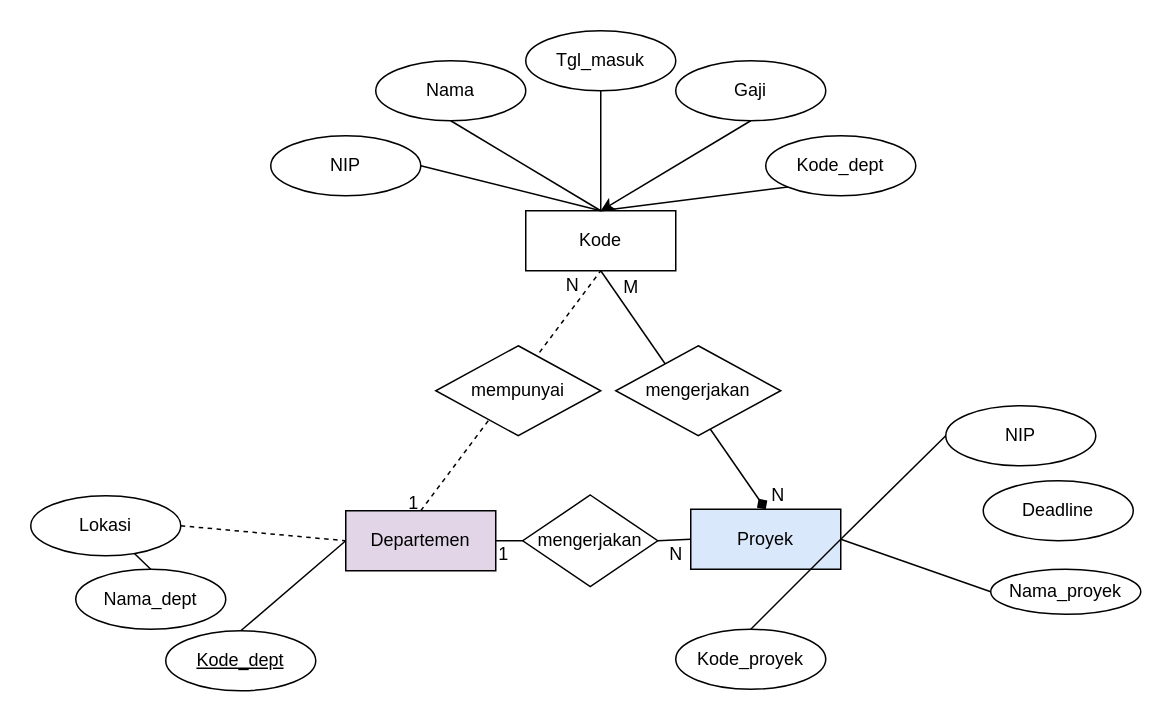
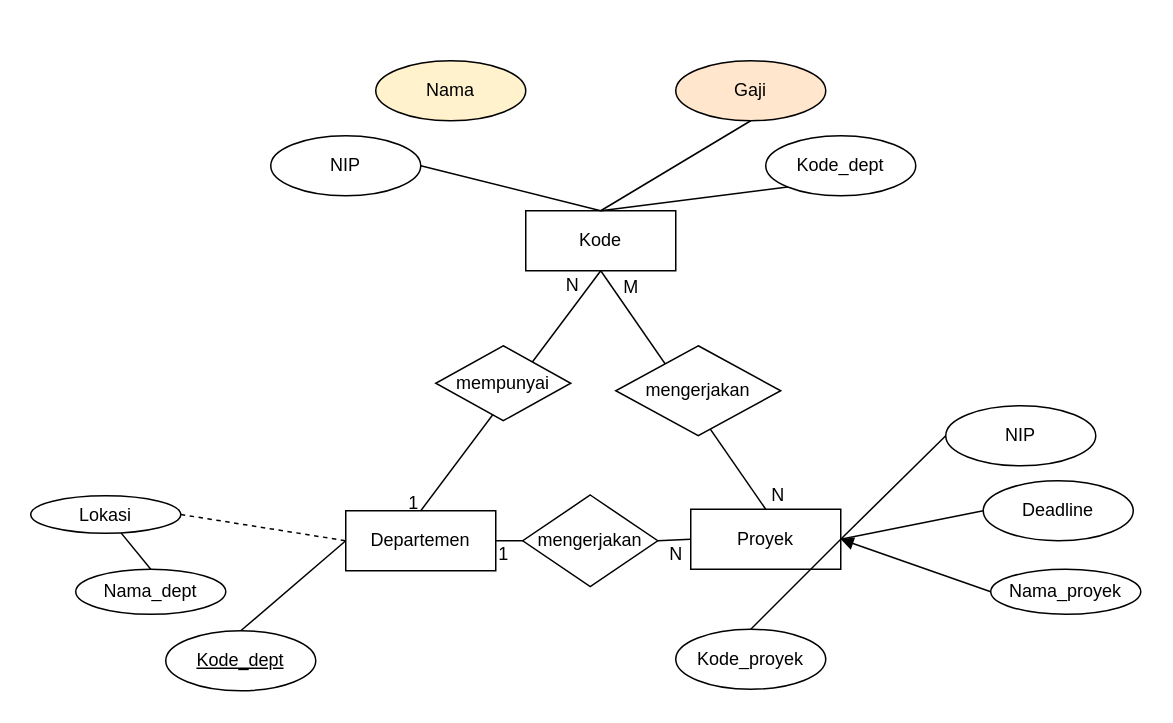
node "Tgl_masuk": removed
node "Nama": fillcolor #ffffff -> #fff2cc
node "Gaji": fillcolor #ffffff -> #ffe6cc
edge "Tgl_masuk" -- "Kode": removed
edge "Nama" -- "Kode": removed
edge "Gaji" -> "Kode": arrowhead classic -> none
node "mempunyai": size 165x90 -> 135x75
edge "Kode" -- "Departemen": style dashed -> solid
edge "Kode" -> "Proyek": arrowhead diamond -> none
edge "Deadline" -- "Proyek": added
node "Lokasi": size 150x60 -> 150x38
node "Proyek": fillcolor #dae8fc -> #ffffff
node "Departemen": fillcolor #e1d5e7 -> #ffffff
edge "Proyek" -- "Nama_proyek": arrowhead none -> block
node "Nama_dept": size 150x60 -> 150x45
